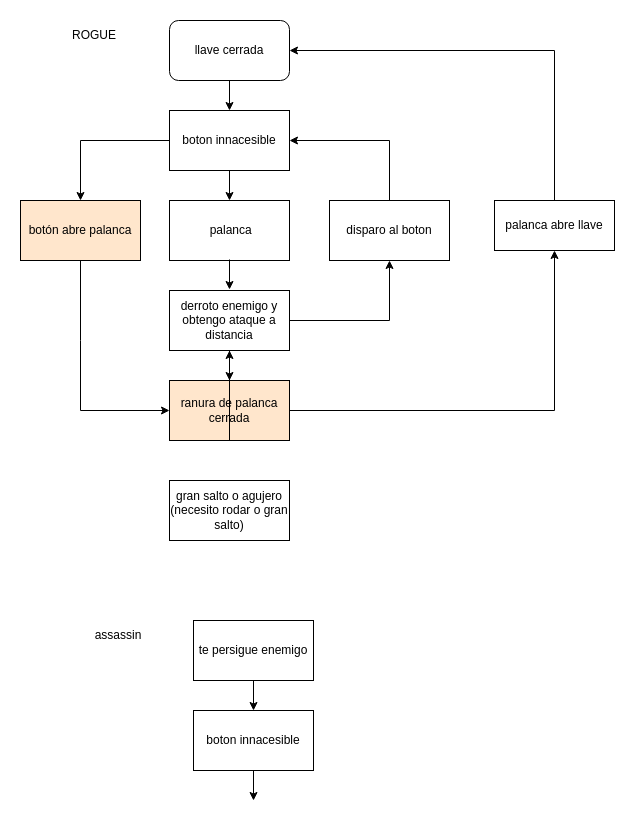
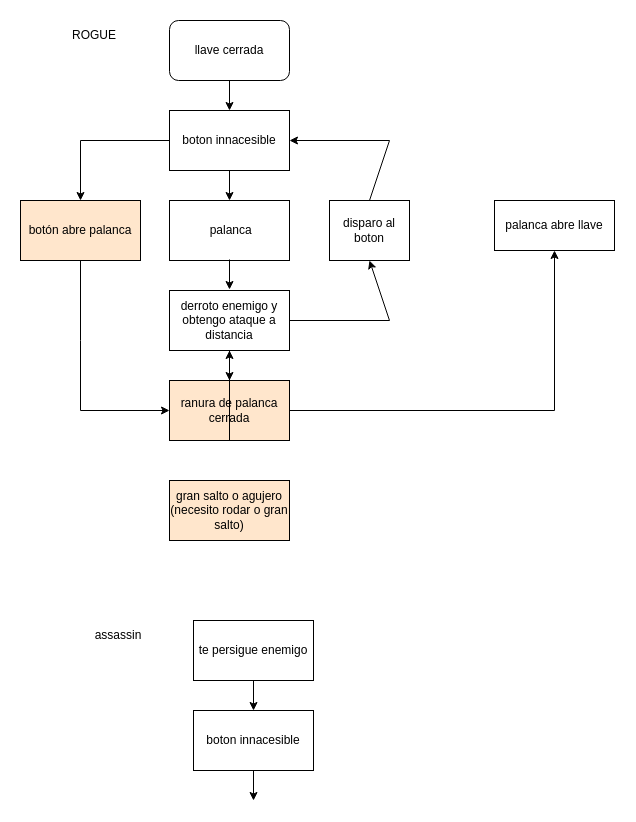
edge "palanca abre llave" -> "llave cerrada": removed
node "disparo al boton": size 120x60 -> 80x60
node "gran salto o agujero (necesito rodar o gran salto)": fillcolor #ffffff -> #ffe6cc
